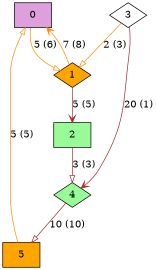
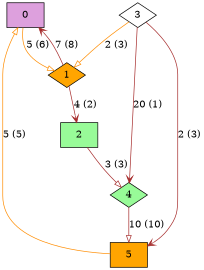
edge "1" -> "0": color darkorange -> brown
edge "1" -> "2": label "5 (5)" -> "4 (2)"
edge "3" -> "5": added, label "2 (3)"
